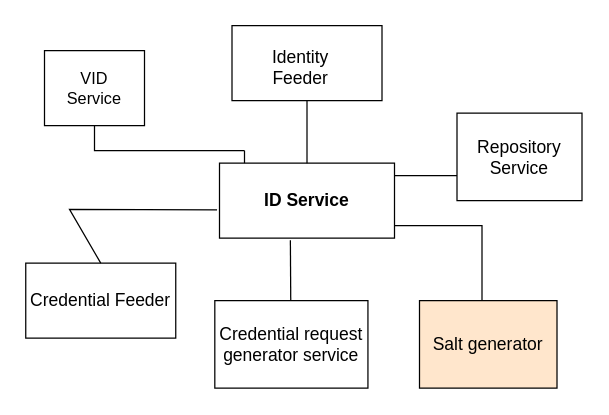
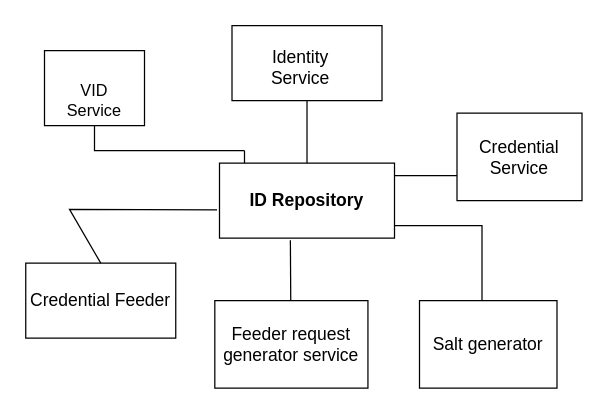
node "Identity Feeder": label "Identity Feeder" -> "Identity Service"
node "VID Service": moved (94, 88) -> (94, 101)
node "Repository Service": label "Repository Service" -> "Credential Service"
node "ID Service": label "ID Service" -> "ID Repository"
node "Credential request generator service": label "Credential request generator service" -> "Feeder request generator service"
node "Salt generator": fillcolor #ffe6cc -> #ffffff
